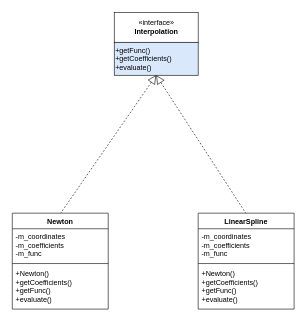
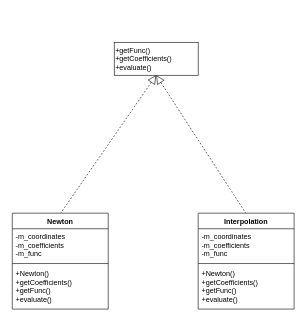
node "«interface» Interpolation": removed
node "+getFunc() +getCoefficients() +evaluate()": fillcolor #dae8fc -> #ffffff
node "LinearSpline": label "LinearSpline" -> "Interpolation"
